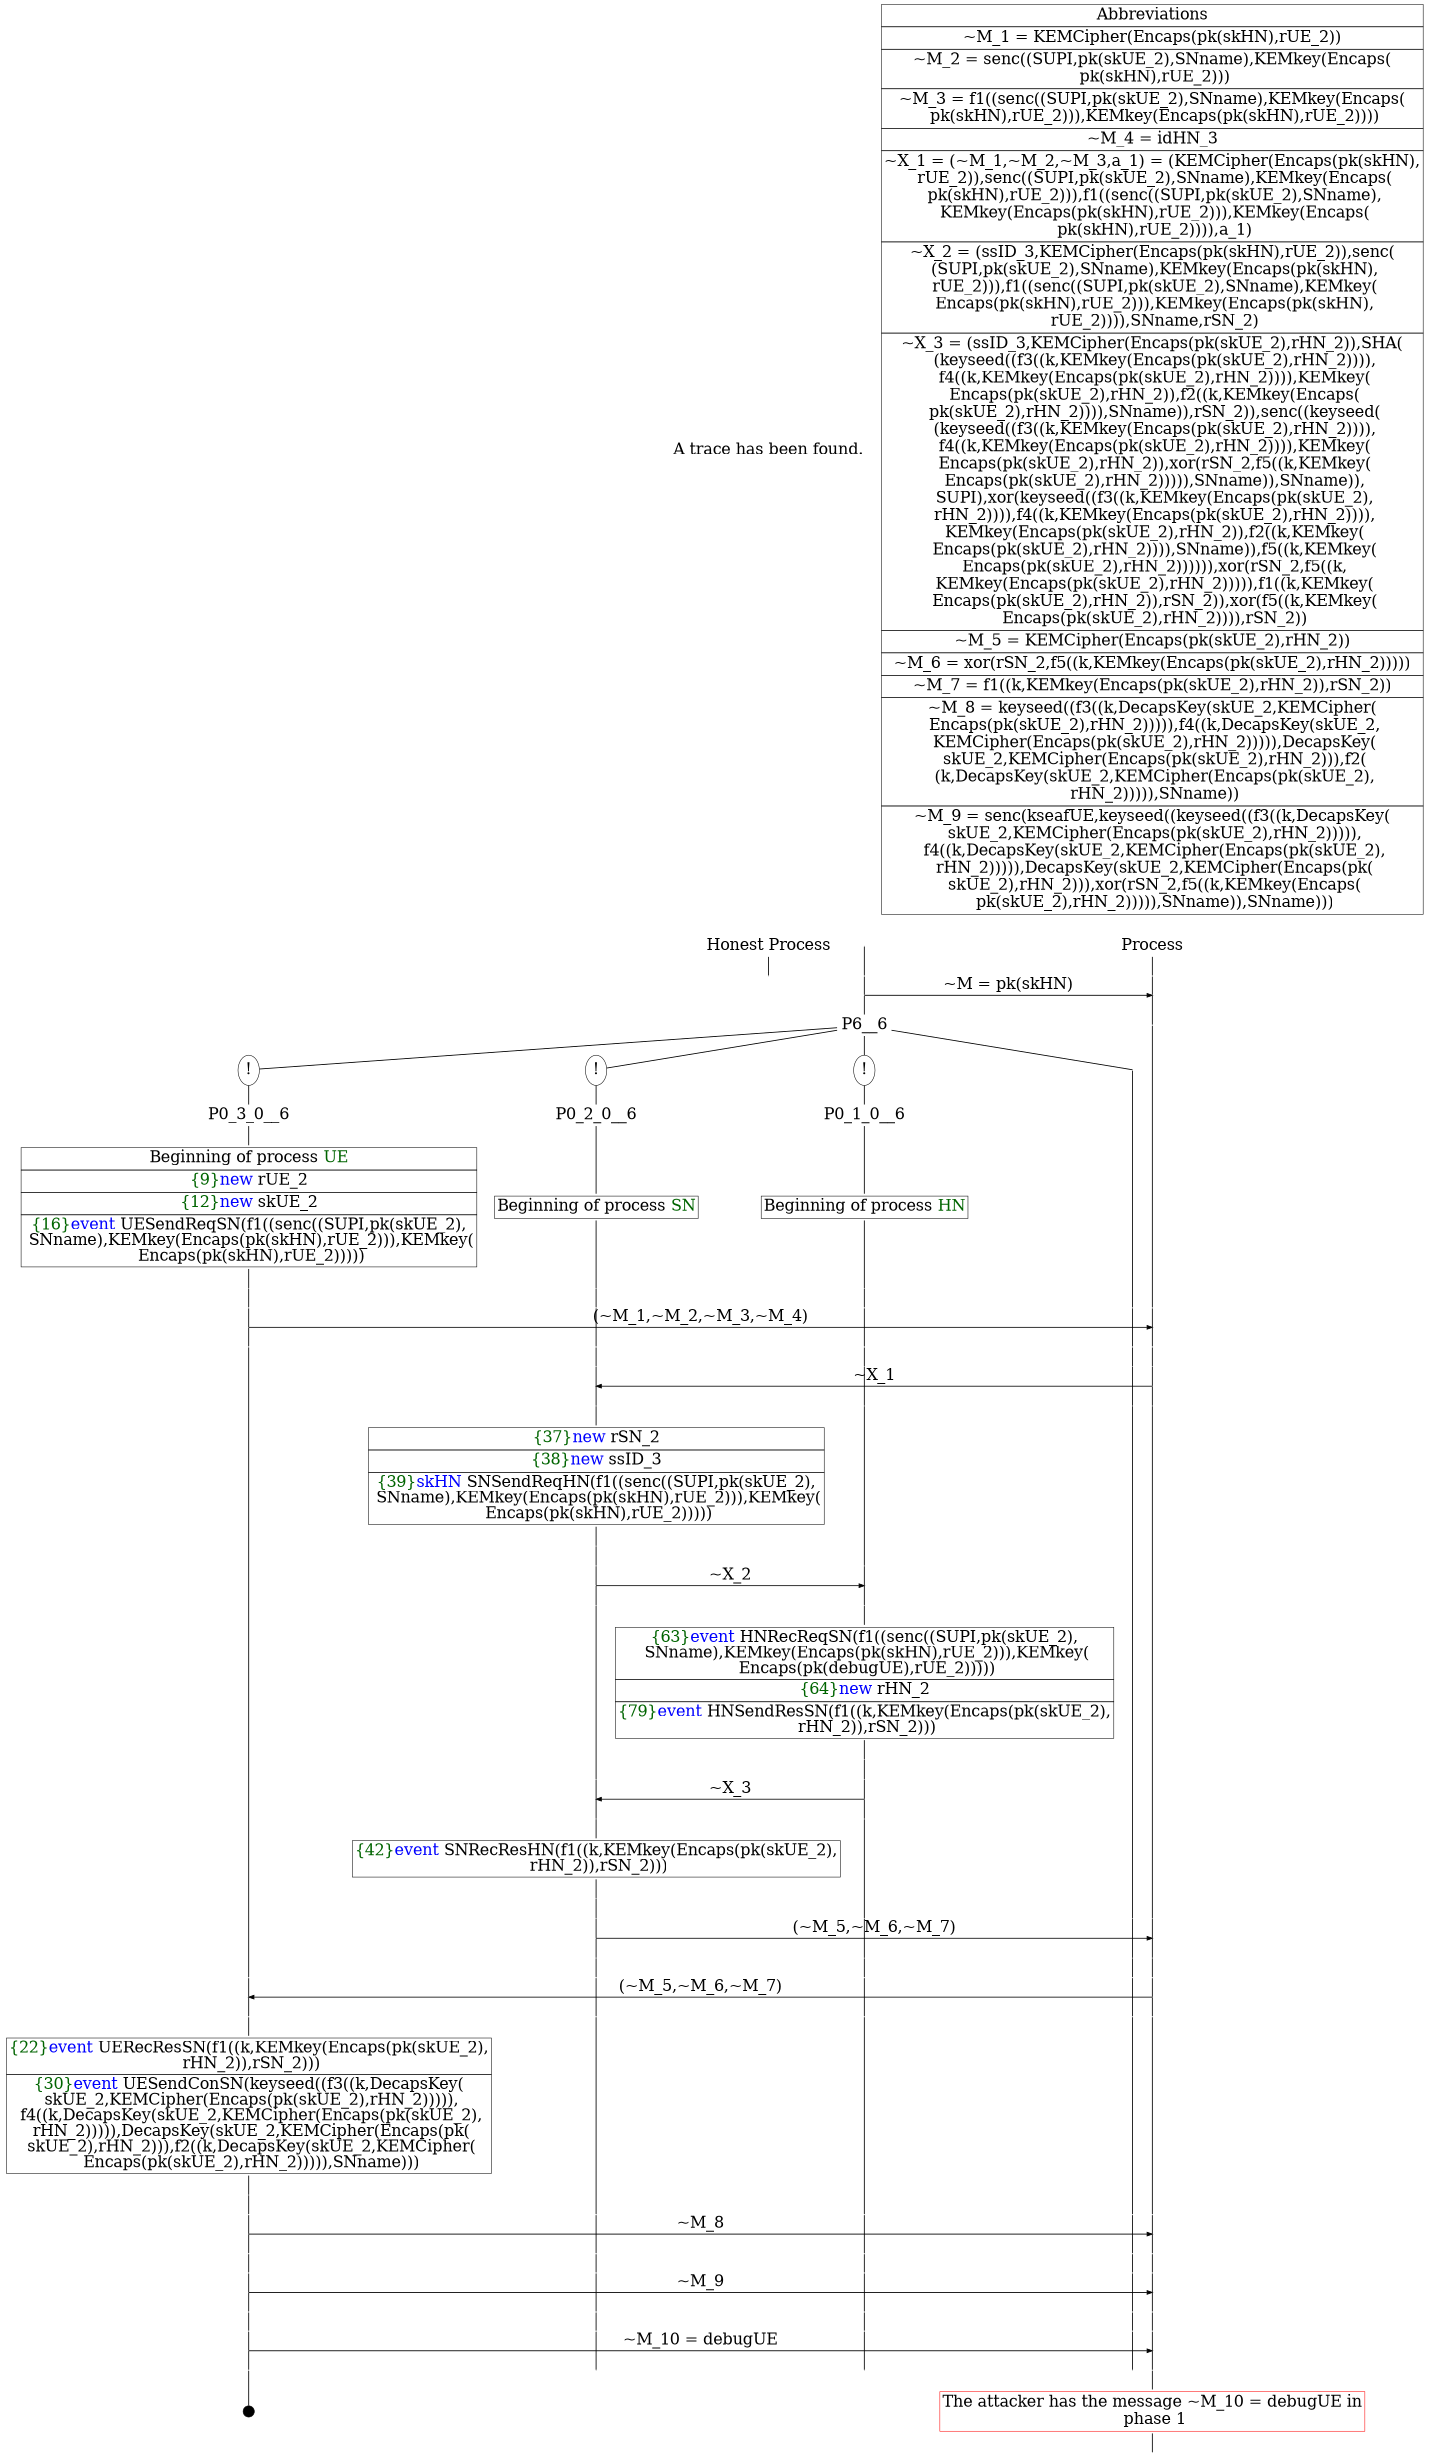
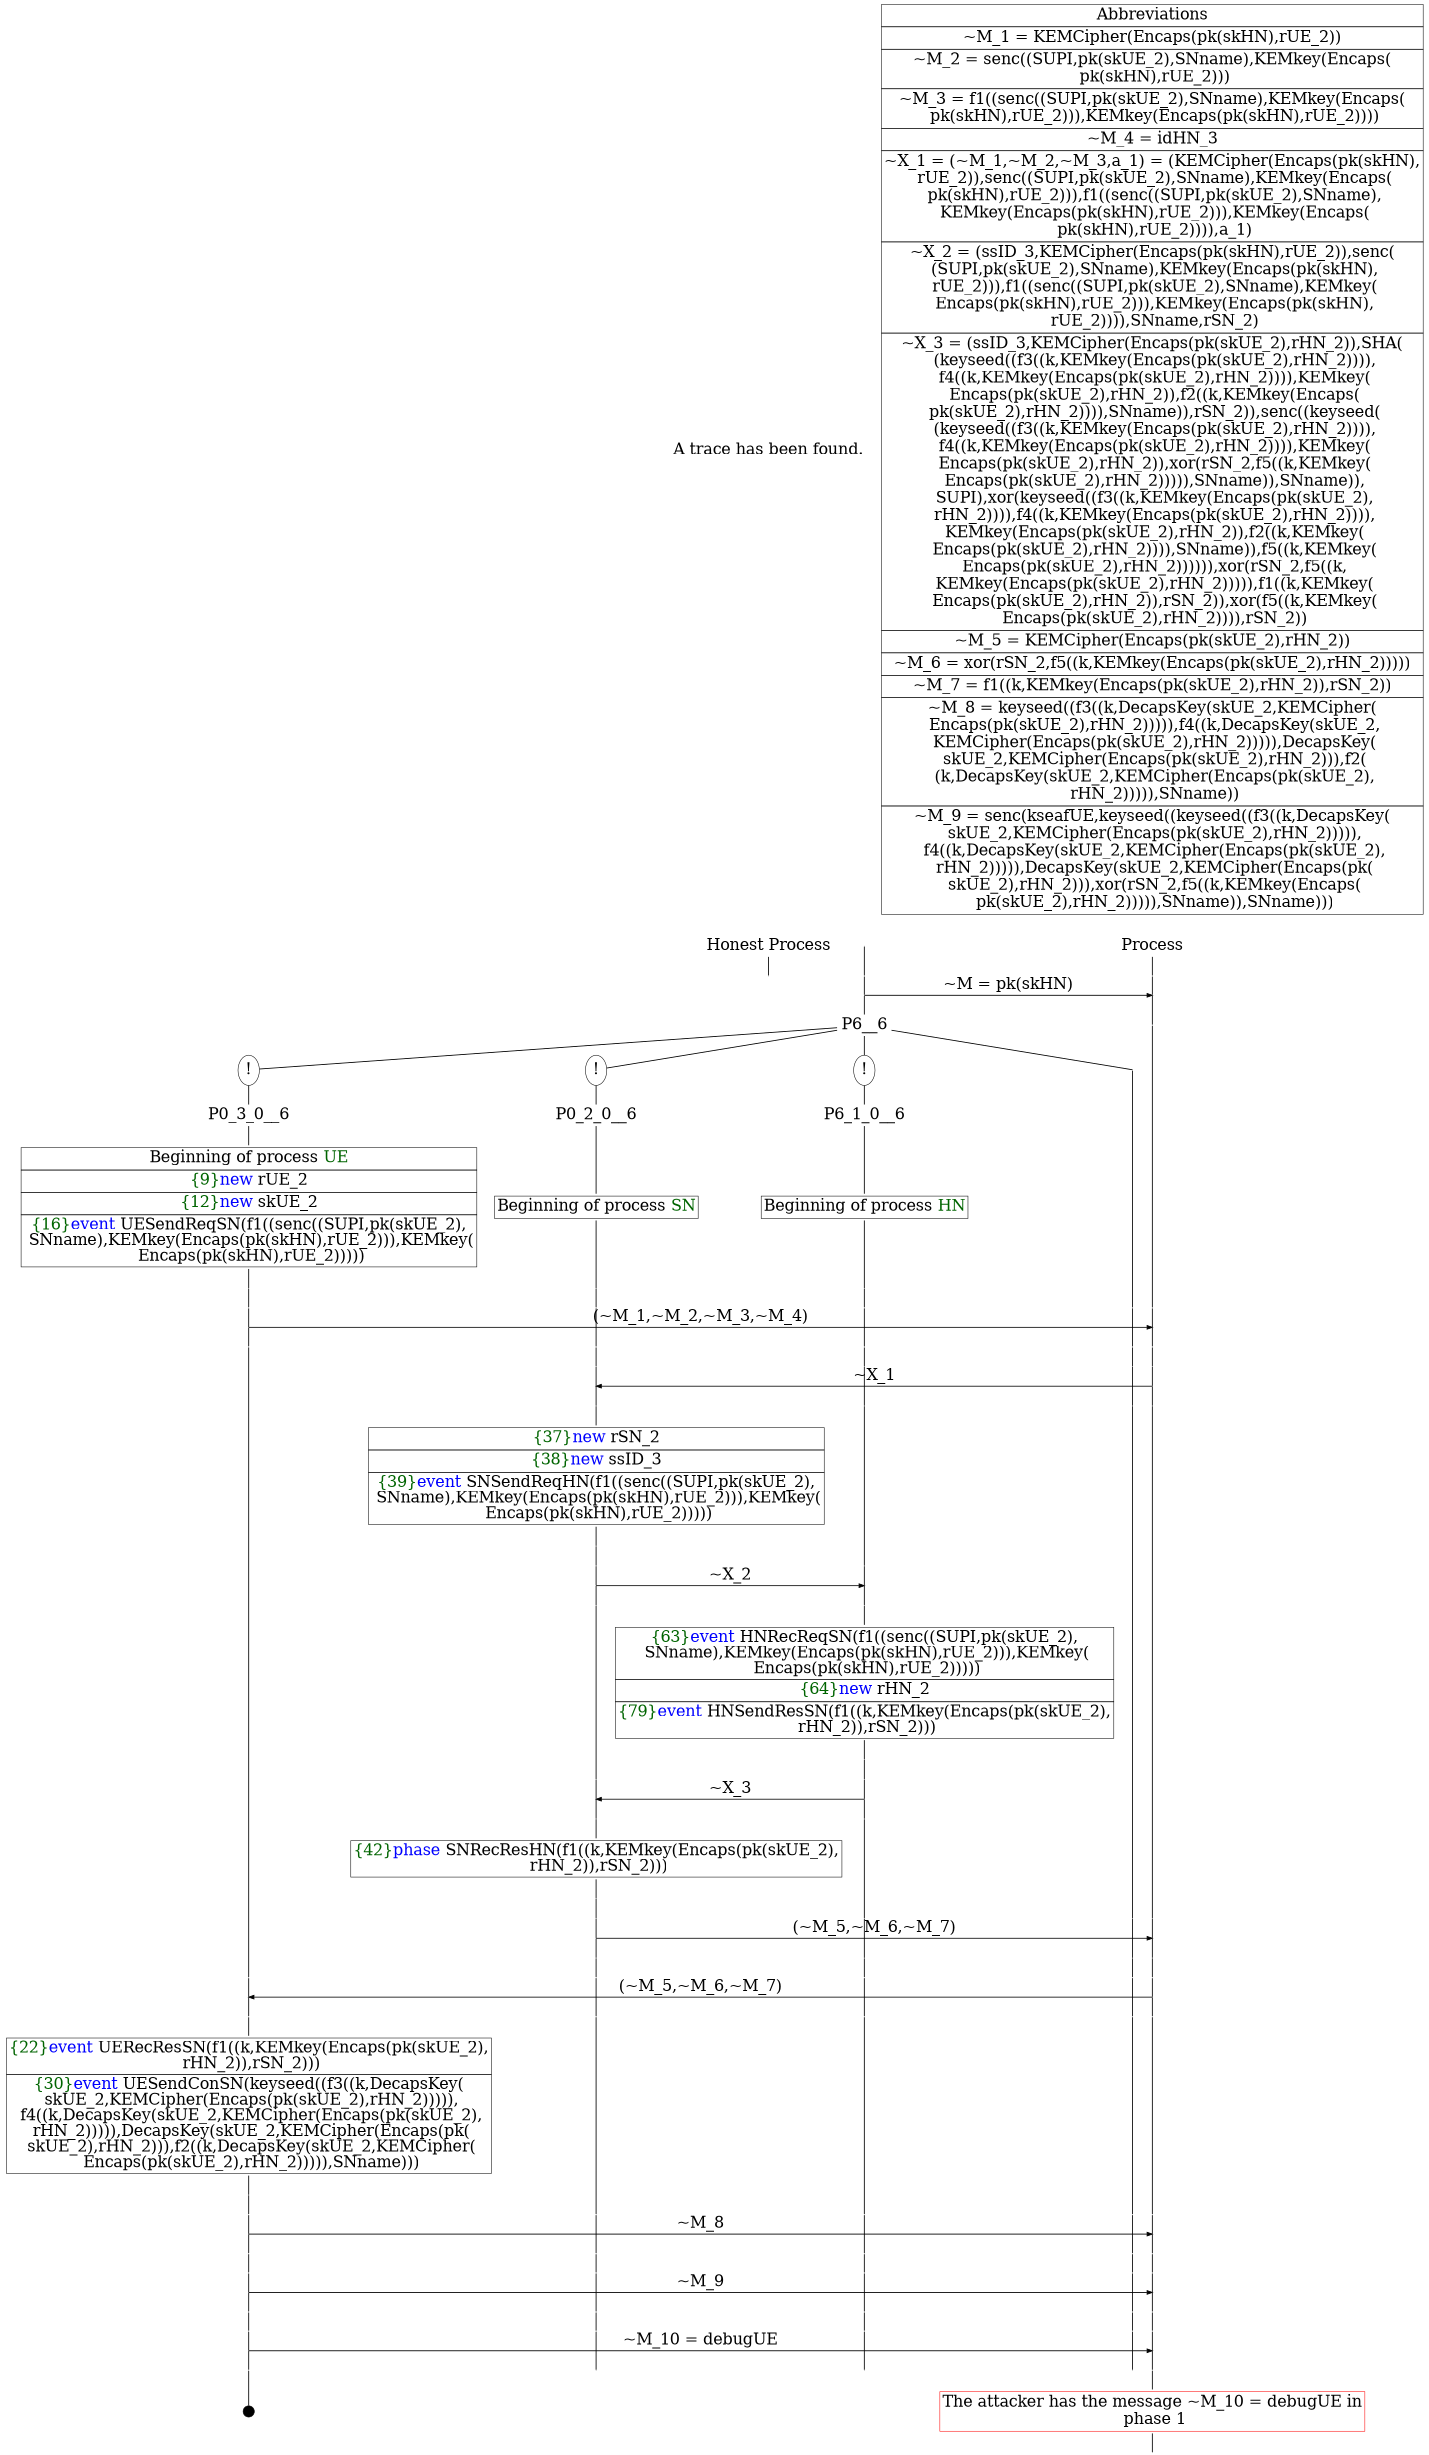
node "P0_1_0__6": label "P0_1_0__6" -> "P6_1_0__6"
node "{37}": text "skHN" -> "event"
node "{63}": text "Encaps(pk(debugUE),rUE_2)))))" -> "Encaps(pk(skHN),rUE_2)))))"
node "{42}": text "event" -> "phase"
